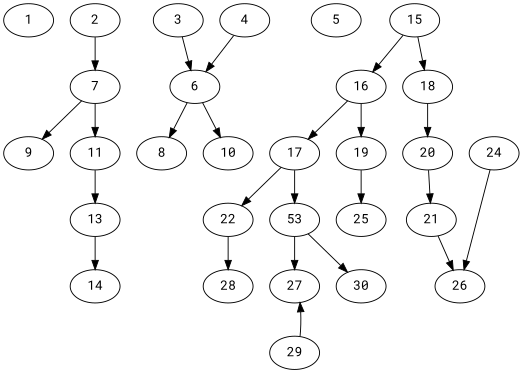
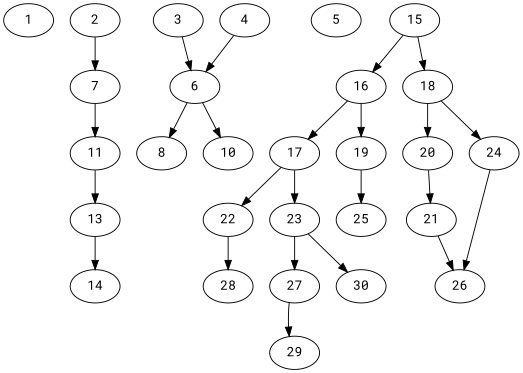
edge "18" -> "24": added
node "9": removed
node "53": label "53" -> "23"
edge "29" -> "27": reversed
